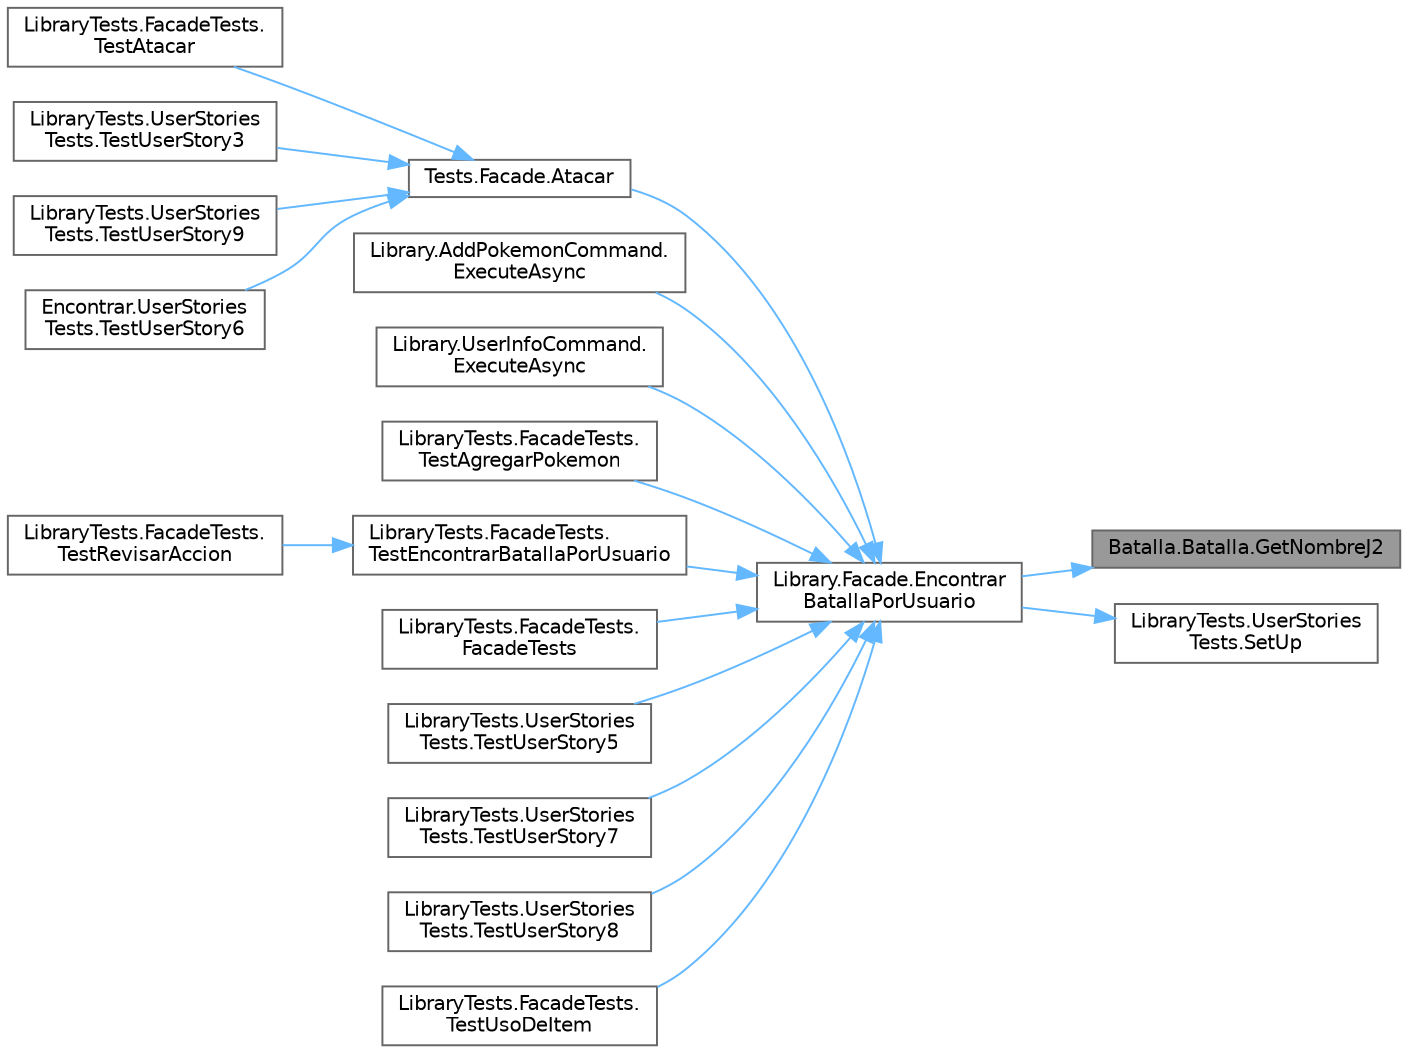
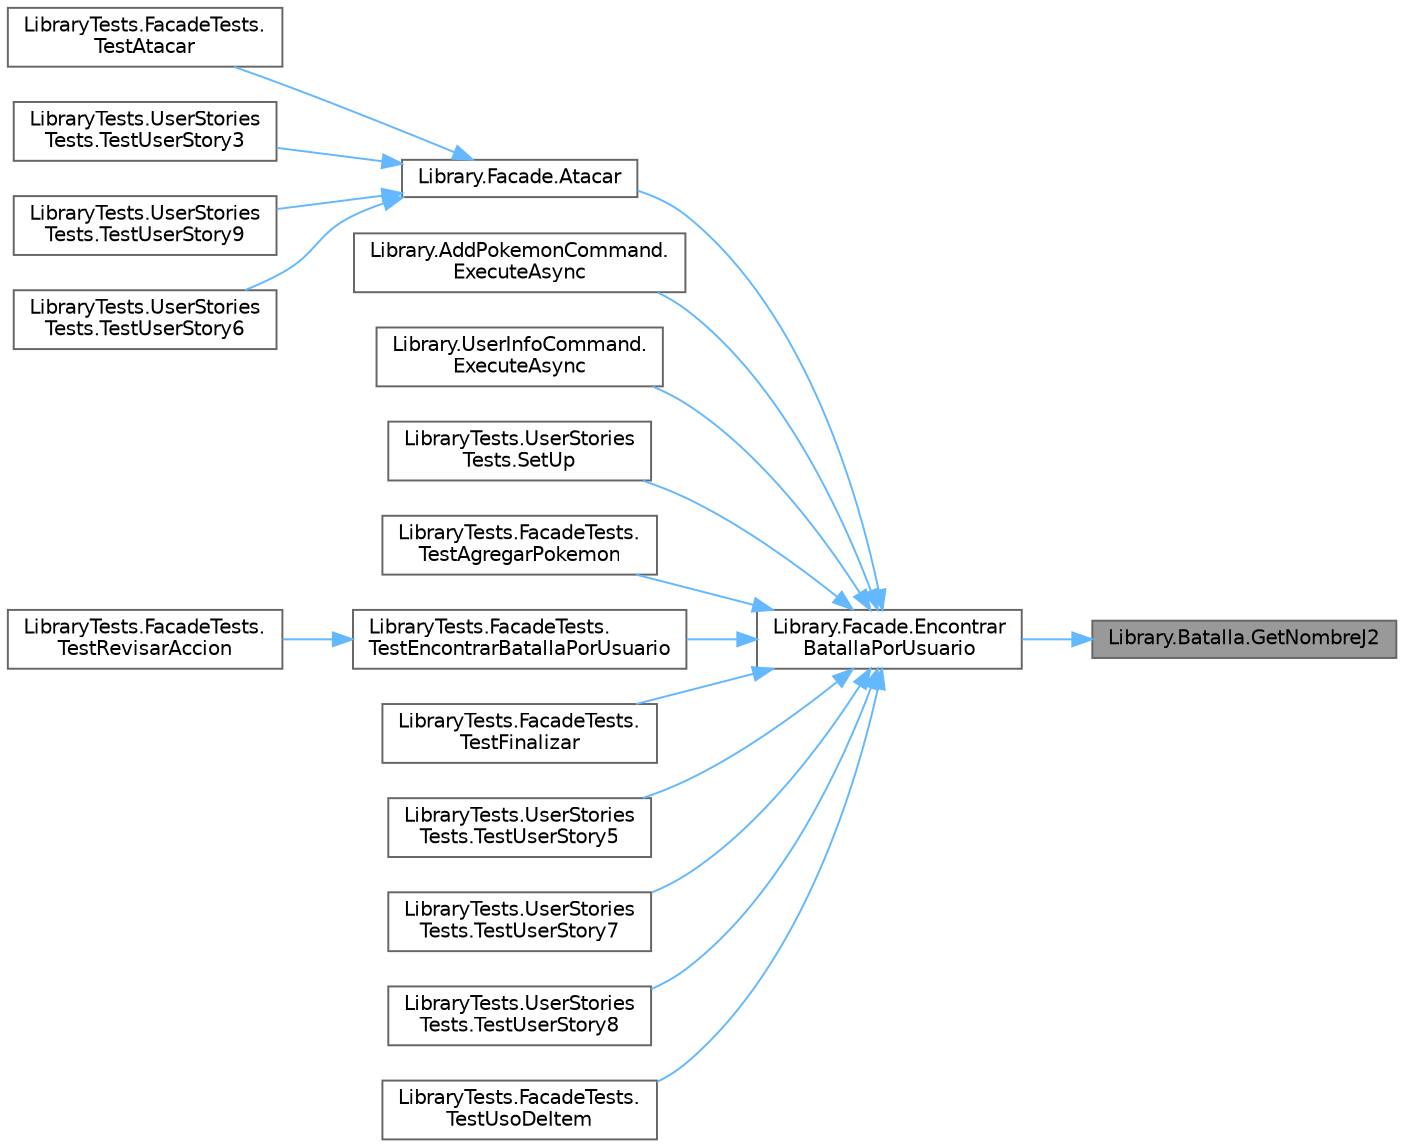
node "Tests.Facade.Atacar": label "Tests.Facade.Atacar" -> "Library.Facade.Atacar"
node "Encontrar.UserStories Tests.TestUserStory6": label "Encontrar.UserStories Tests.TestUserStory6" -> "LibraryTests.UserStories Tests.TestUserStory6"
node "Batalla.Batalla.GetNombreJ2": label "Batalla.Batalla.GetNombreJ2" -> "Library.Batalla.GetNombreJ2"
edge "Library.Facade.Encontrar BatallaPorUsuario" -> "LibraryTests.UserStories Tests.SetUp": reversed
node "LibraryTests.FacadeTests. FacadeTests": label "LibraryTests.FacadeTests. FacadeTests" -> "LibraryTests.FacadeTests. TestFinalizar"
